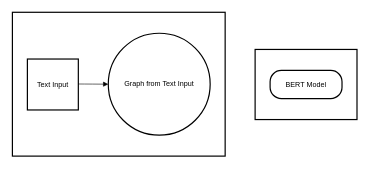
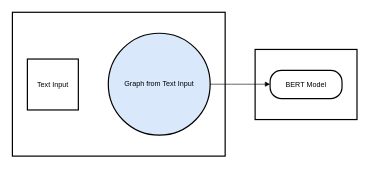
edge "Text Input" -> "Graph from Text Input": removed
node "Graph from Text Input": fillcolor #ffffff -> #dae8fc
edge "Graph from Text Input" -> "BERT Model": added
